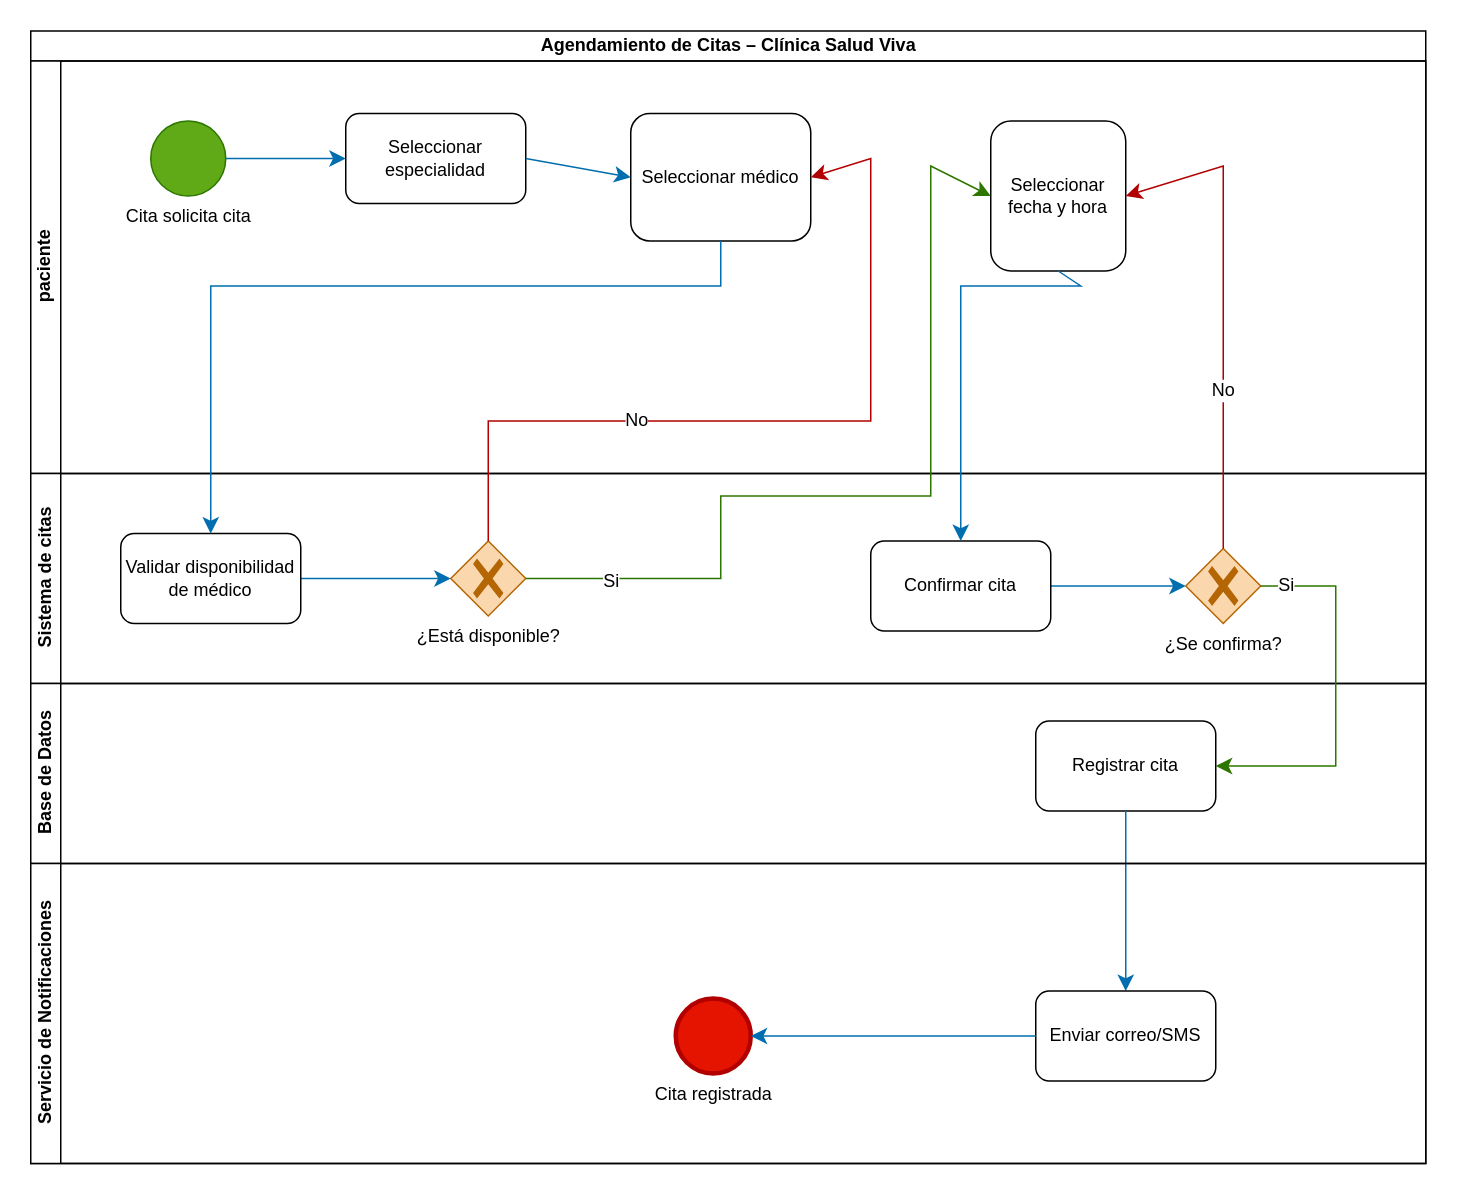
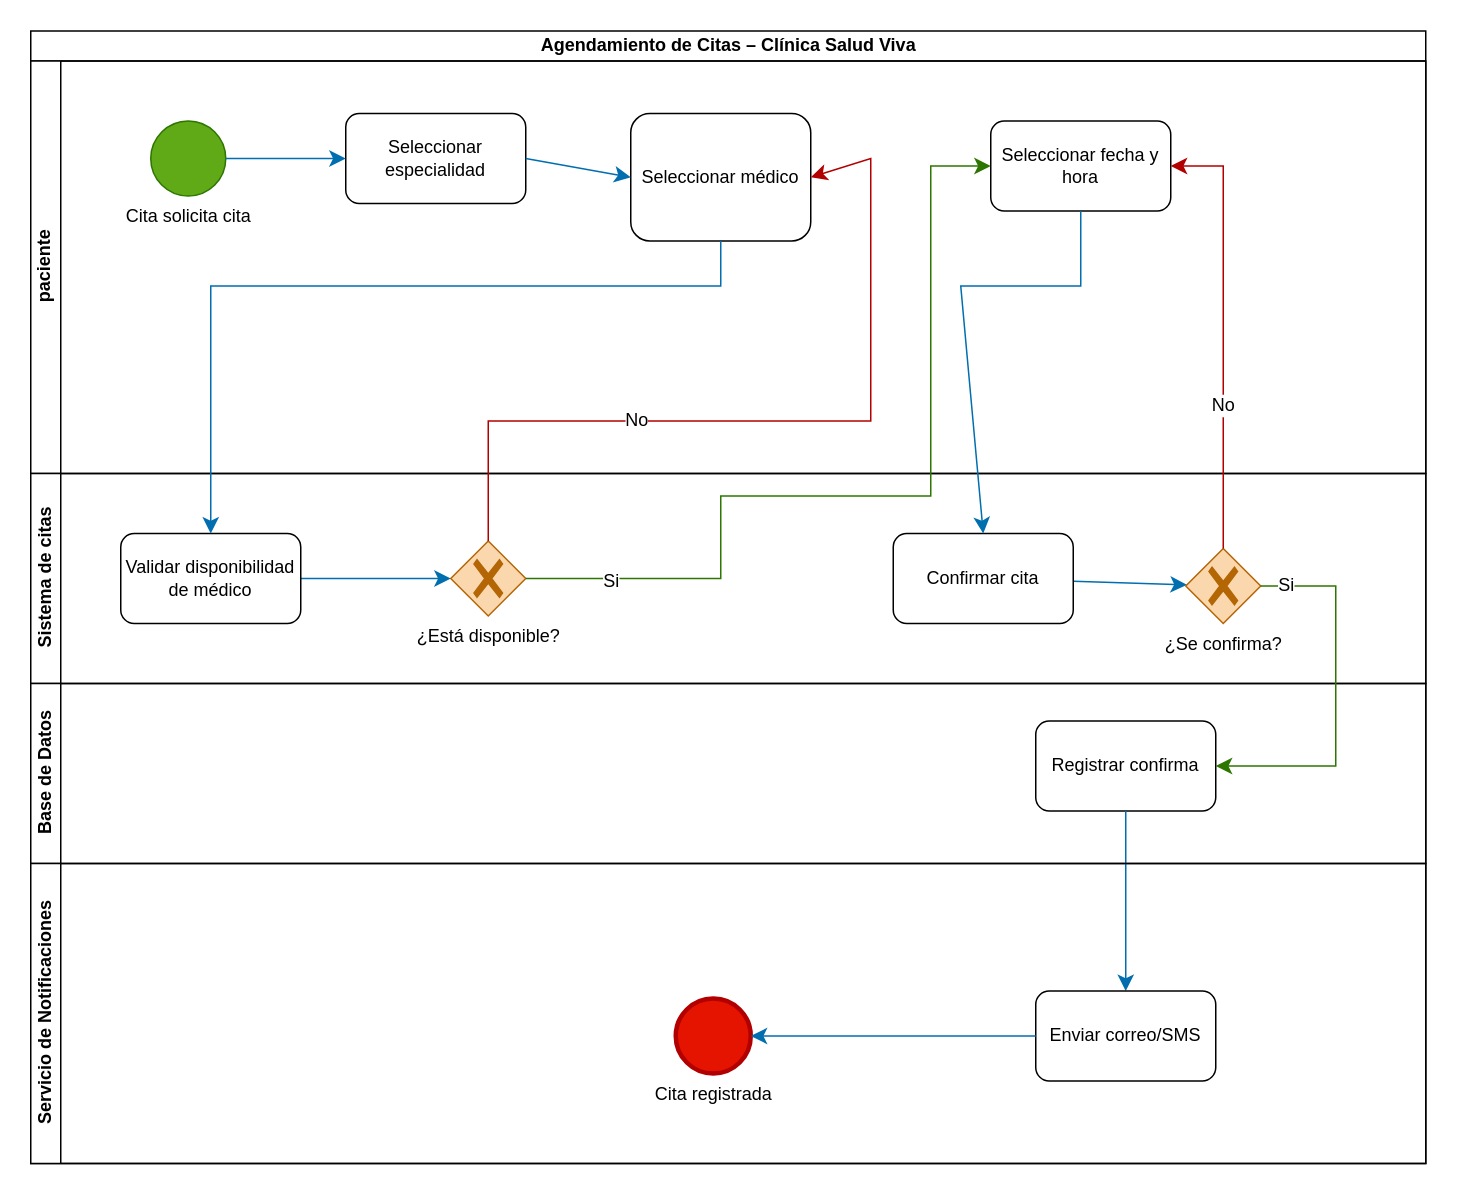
node "Seleccionar fecha y hora": size 135x150 -> 180x90
node "Confirmar cita": moved (961, 586) -> (983, 578)
node "Registrar cita": label "Registrar cita" -> "Registrar confirma"
